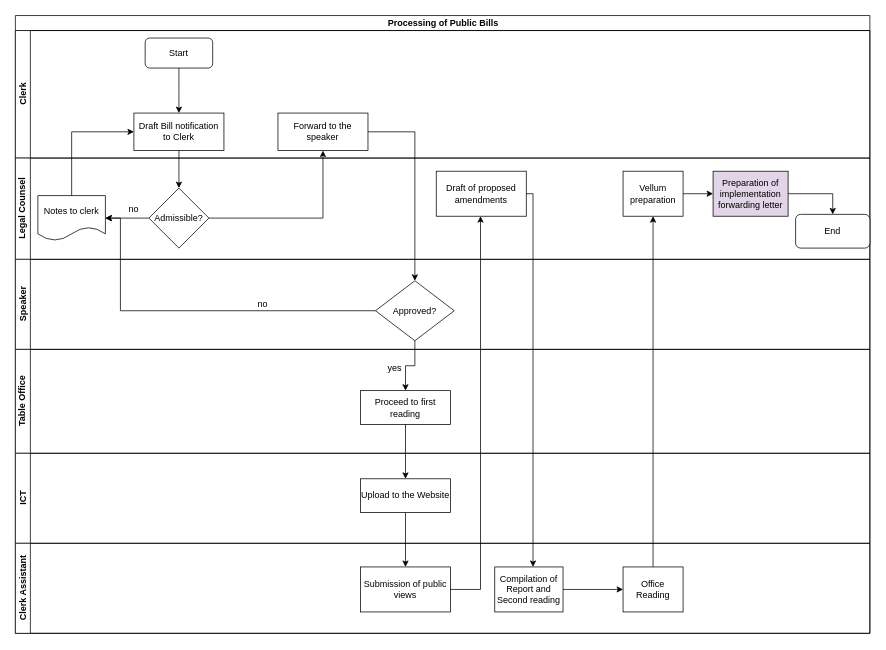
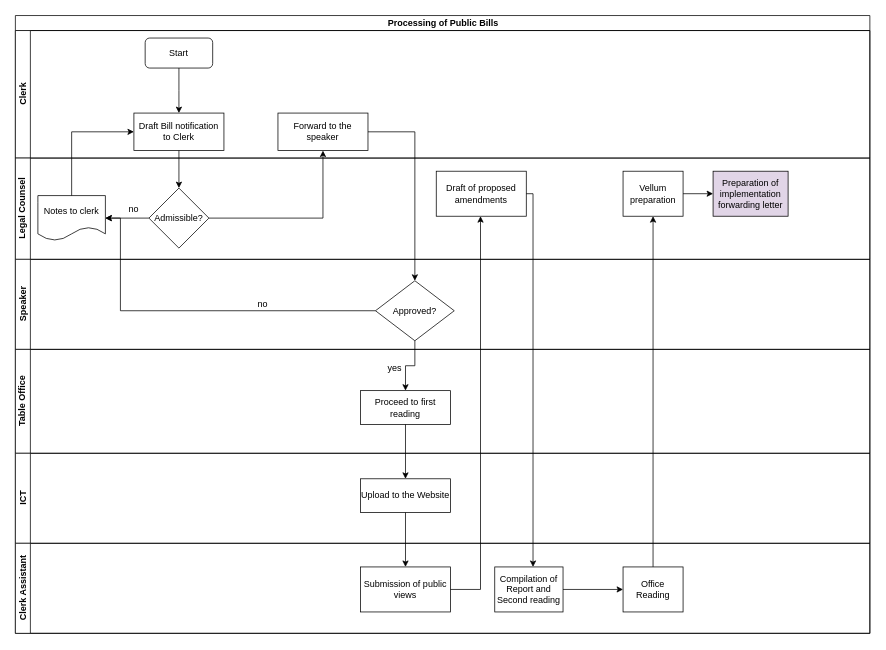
edge "Preparation of implementation forwarding letter" -> "End": removed
node "End": removed
